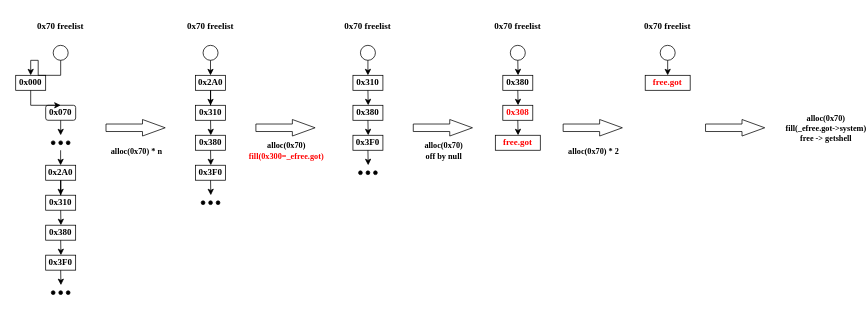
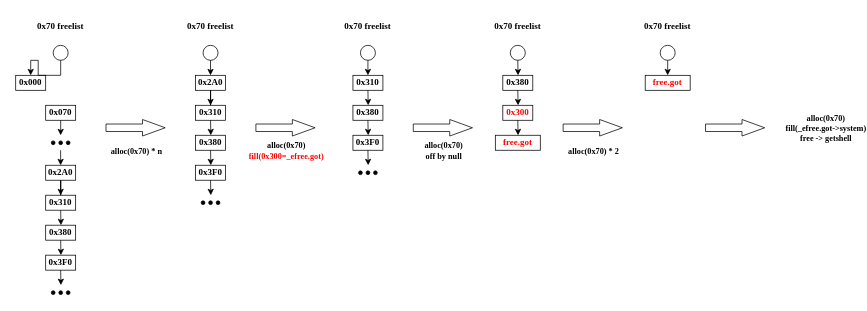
edge "0x000" -> "0x070": removed
node "0x070": shape rounded rectangle -> rectangle
node "0x308": label "0x308" -> "0x300"
